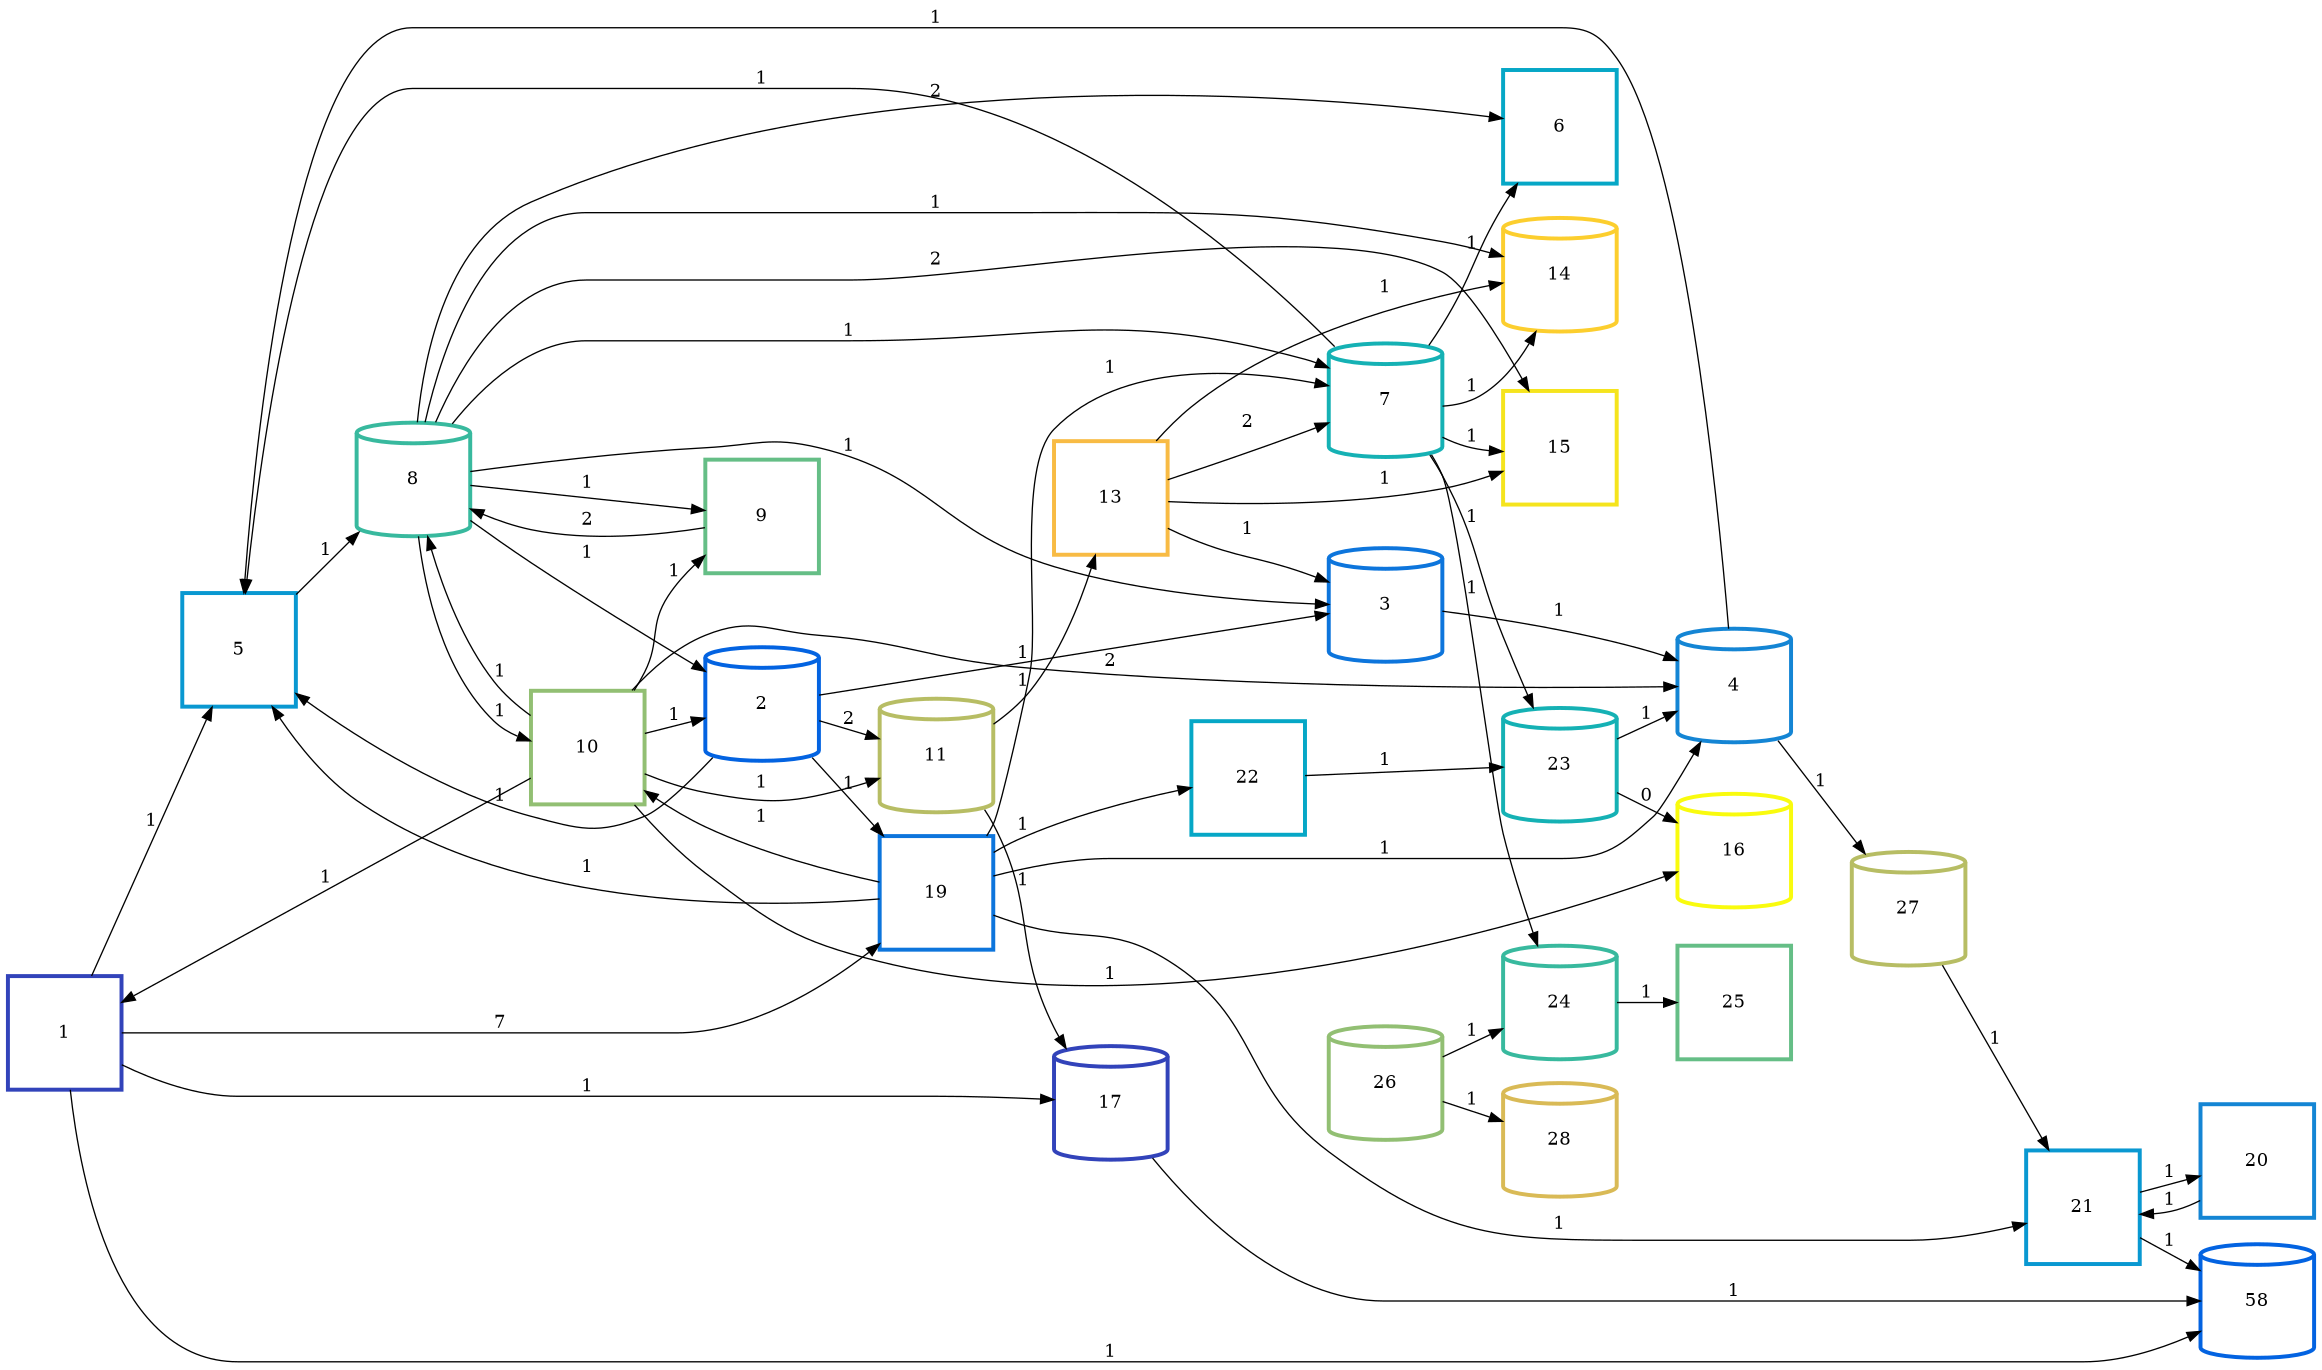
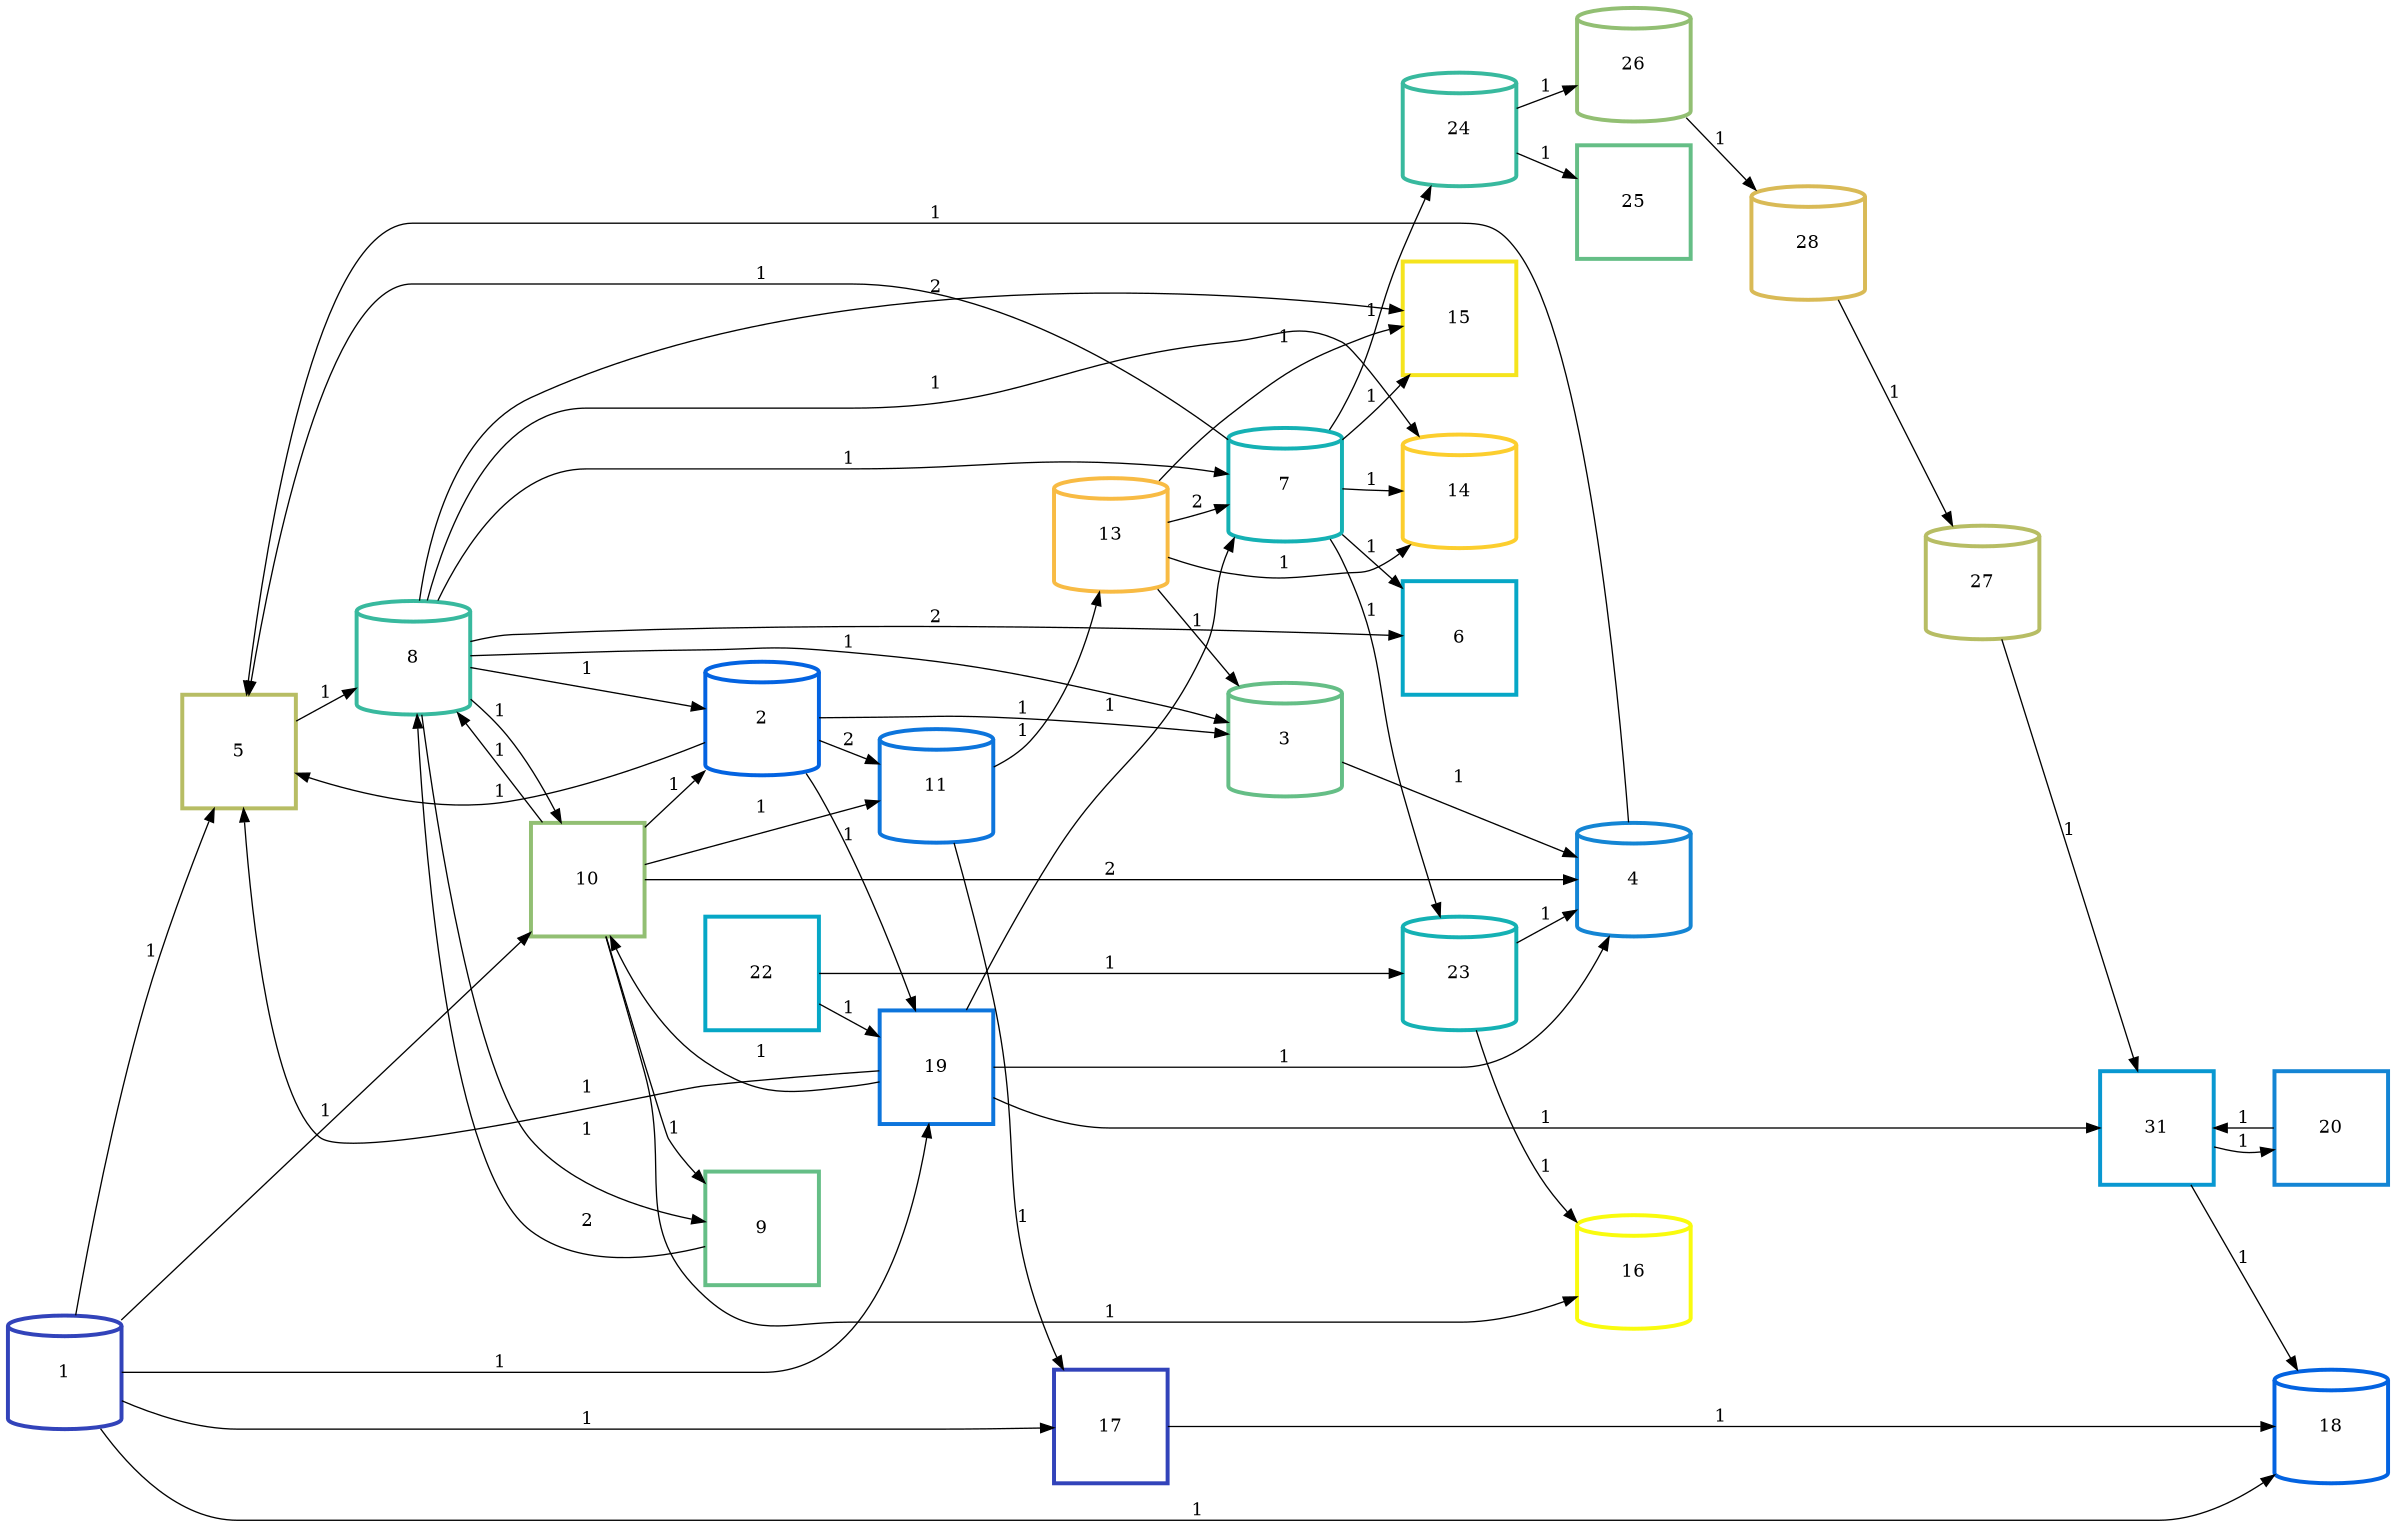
node "13": shape box -> cylinder
node "3": color #0d75dc -> #65be86
node "5": color #0998d1 -> #b7bd64
node "11": color #b7bd64 -> #0d75dc
edge "4" -> "27": now "28" -> "27"
edge "23" -> "16": label "0" -> "1"
edge "19" -> "22": reversed
edge "10" -> "1": reversed
edge "1" -> "19": label "7" -> "1"
node "1": shape box -> cylinder
edge "26" -> "24": reversed
node "17": shape cylinder -> box
node "21": label "21" -> "31"
node "58": label "58" -> "18"
